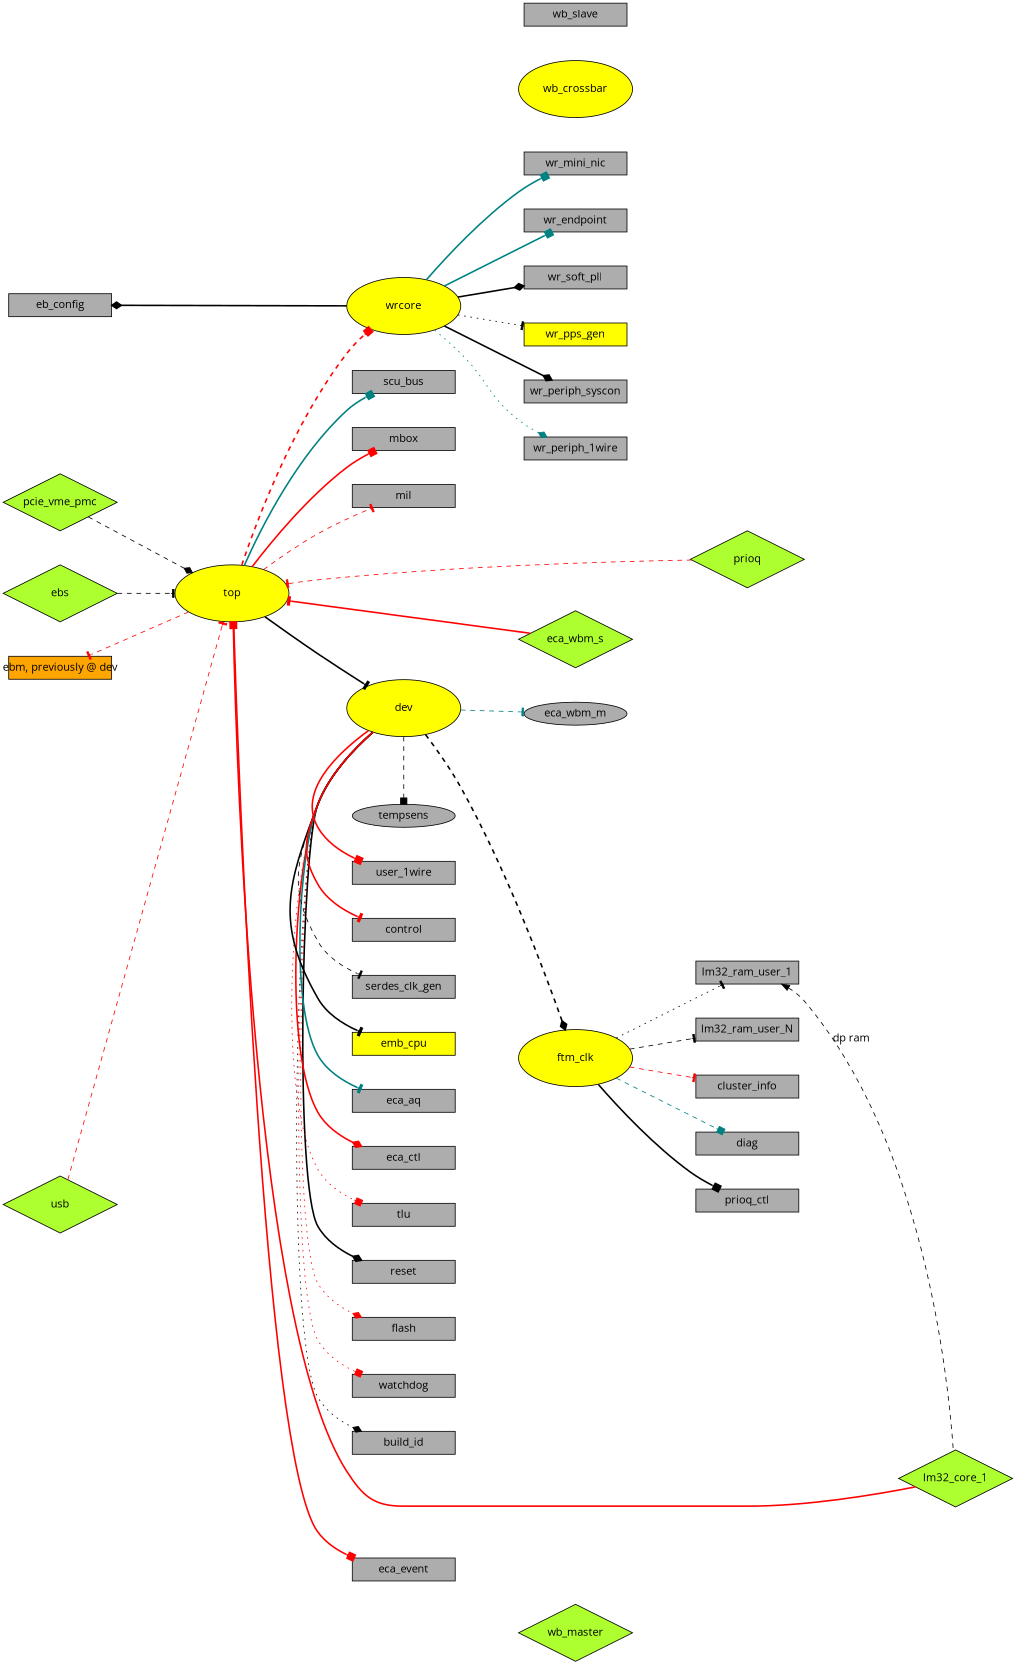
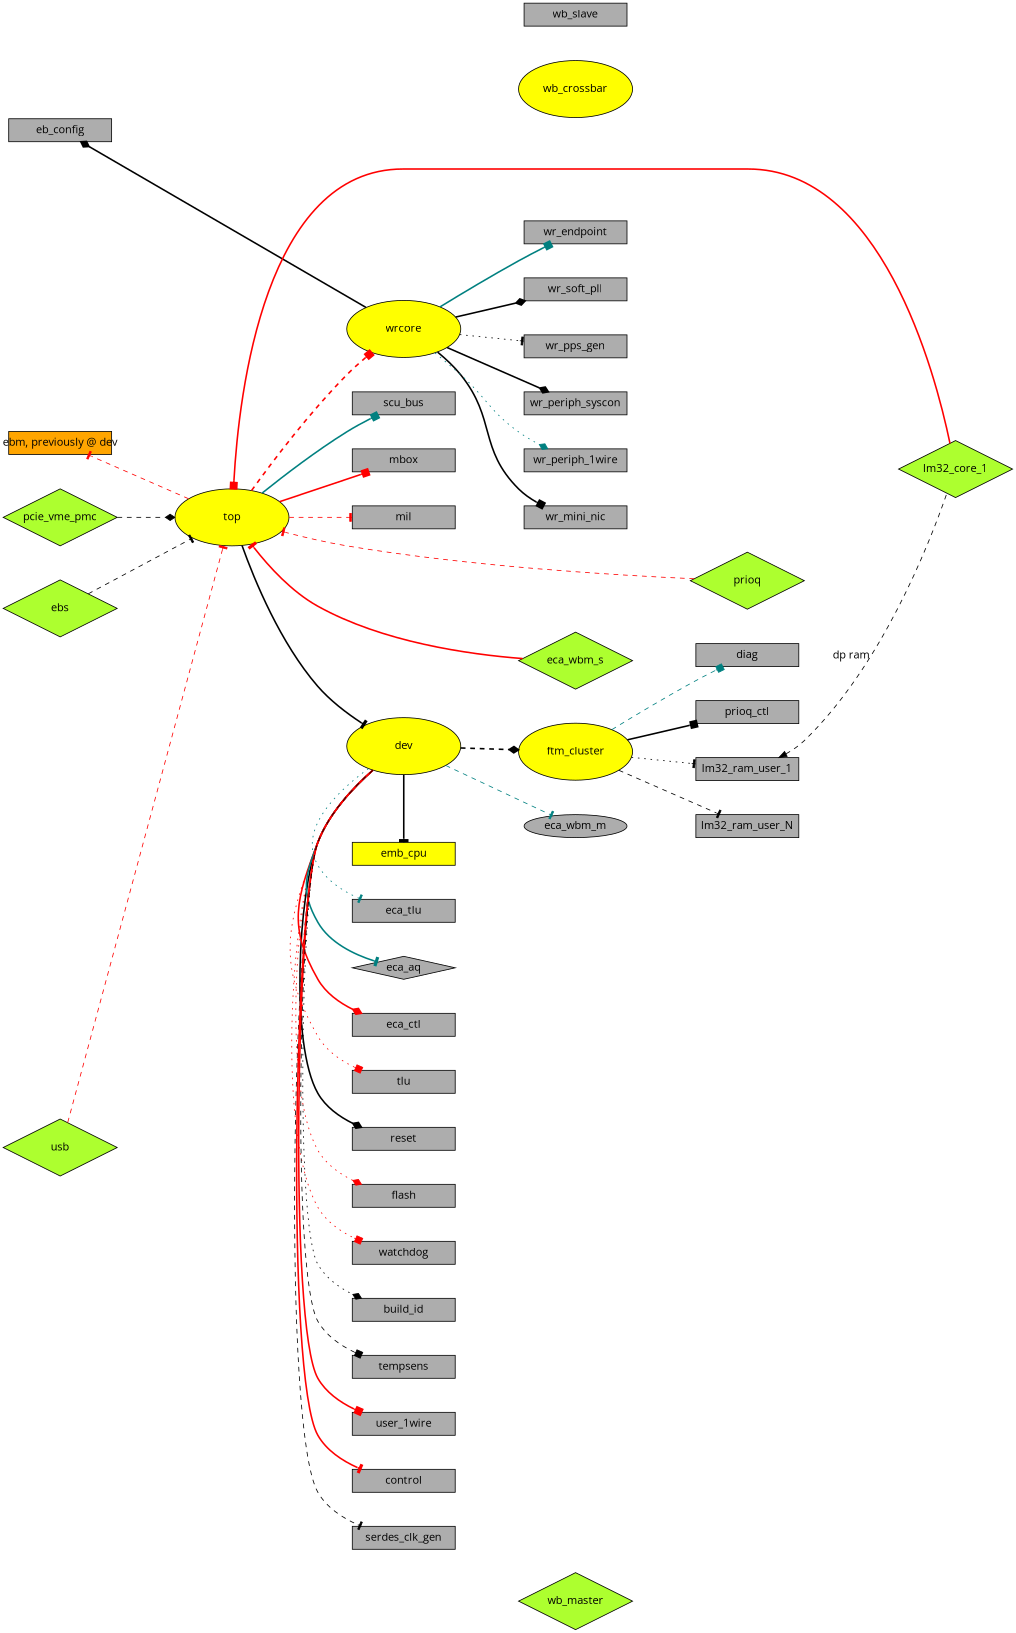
edge "wrcore" -> "wr_mini_nic": color teal -> black
node "wr_pps_gen": fillcolor yellow -> gray68
node "tempsens": shape ellipse -> box
node "eca_tlu": added
node "ftm_clk": label "ftm_clk" -> "ftm_cluster"
node "cluster_info": removed
node "eca_aq": shape box -> diamond
node "eca_event": removed
